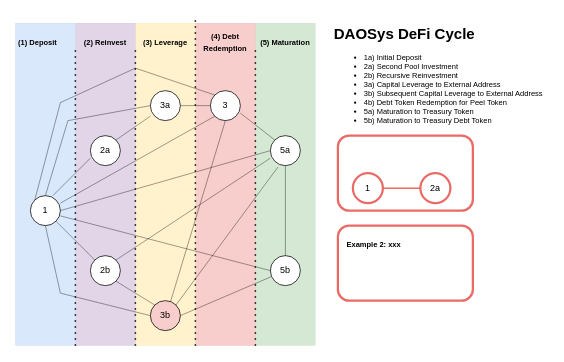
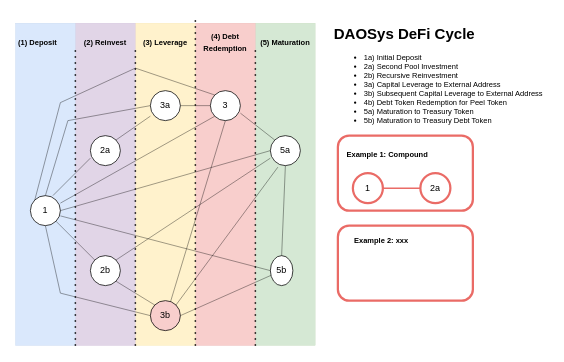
node "Example 1: Compound": added
node "Example 2: xxx": moved (390, 244) -> (398, 240)
node "5b": size 30x30 -> 23x30
